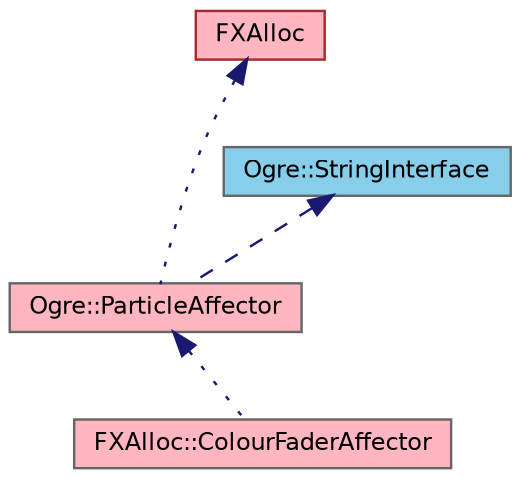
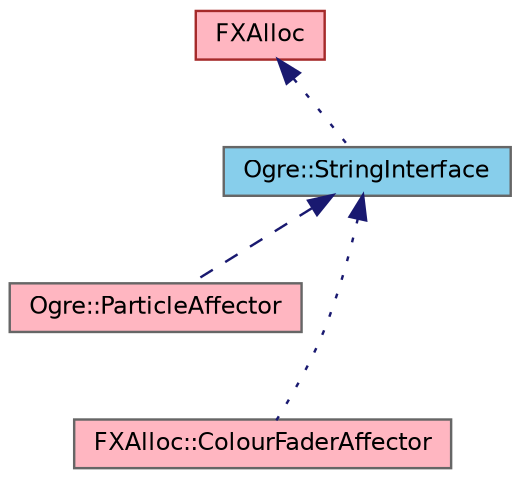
edge "Ogre::ParticleAffector" -> "FXAlloc": now "Ogre::StringInterface" -> "FXAlloc"
edge "FXAlloc::ColourFaderAffector" -> "Ogre::ParticleAffector": now "FXAlloc::ColourFaderAffector" -> "Ogre::StringInterface"
